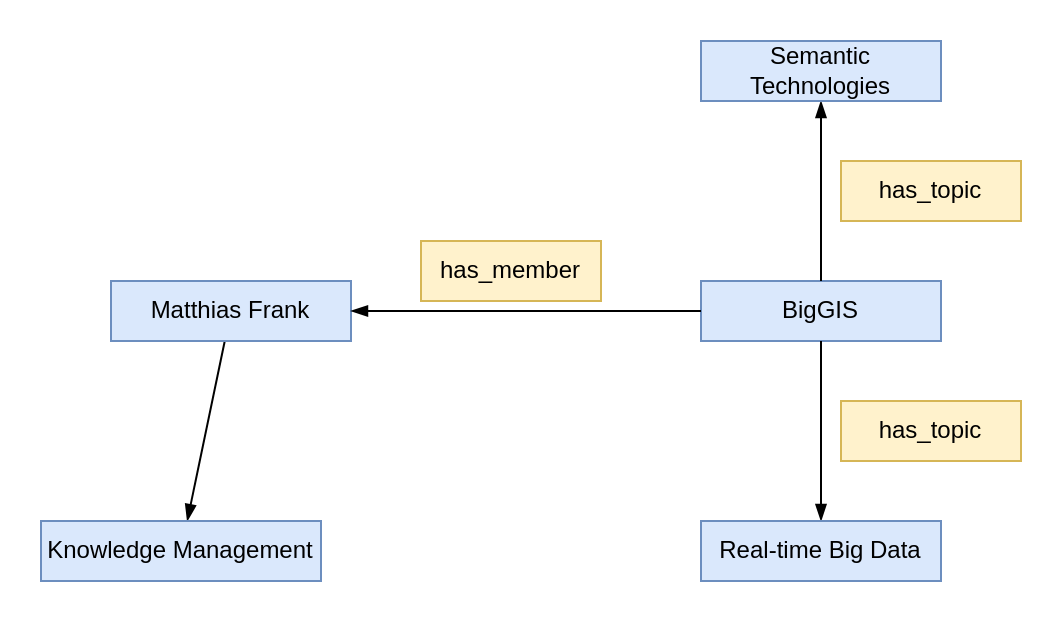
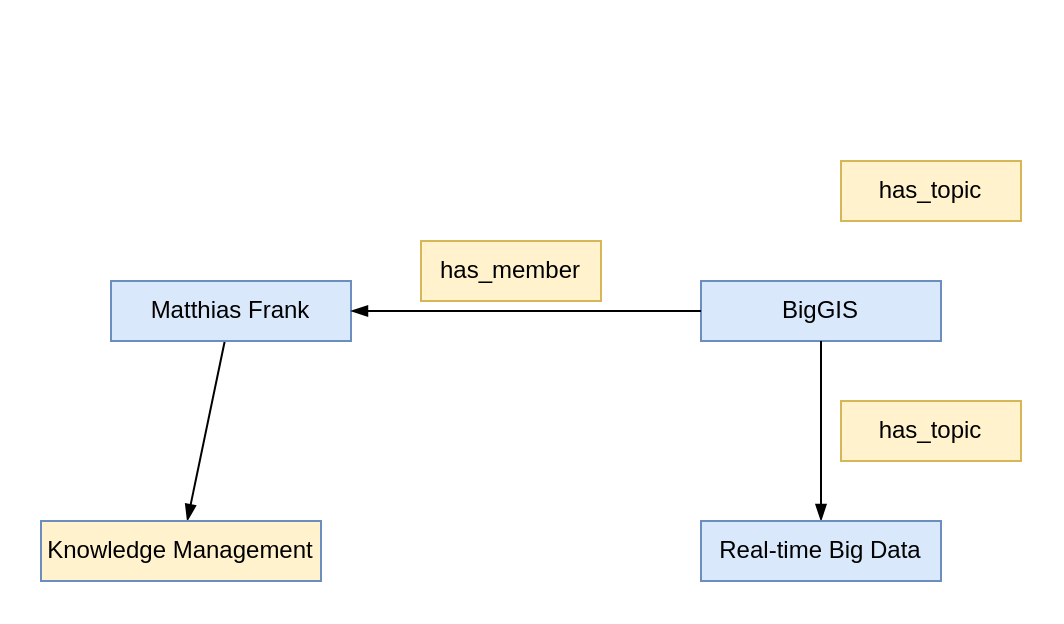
node "Semantic Technologies": removed
edge "BigGIS" -> "Semantic Technologies": removed
node "Knowledge Management": fillcolor #dae8fc -> #fff2cc
